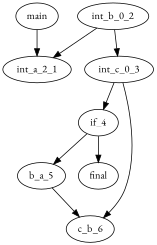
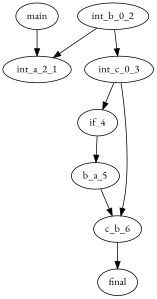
edge "if_4" -> "final": now "c_b_6" -> "final"
